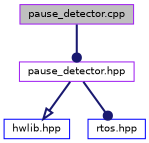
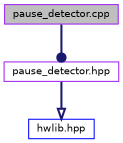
node "rtos.hpp": removed
